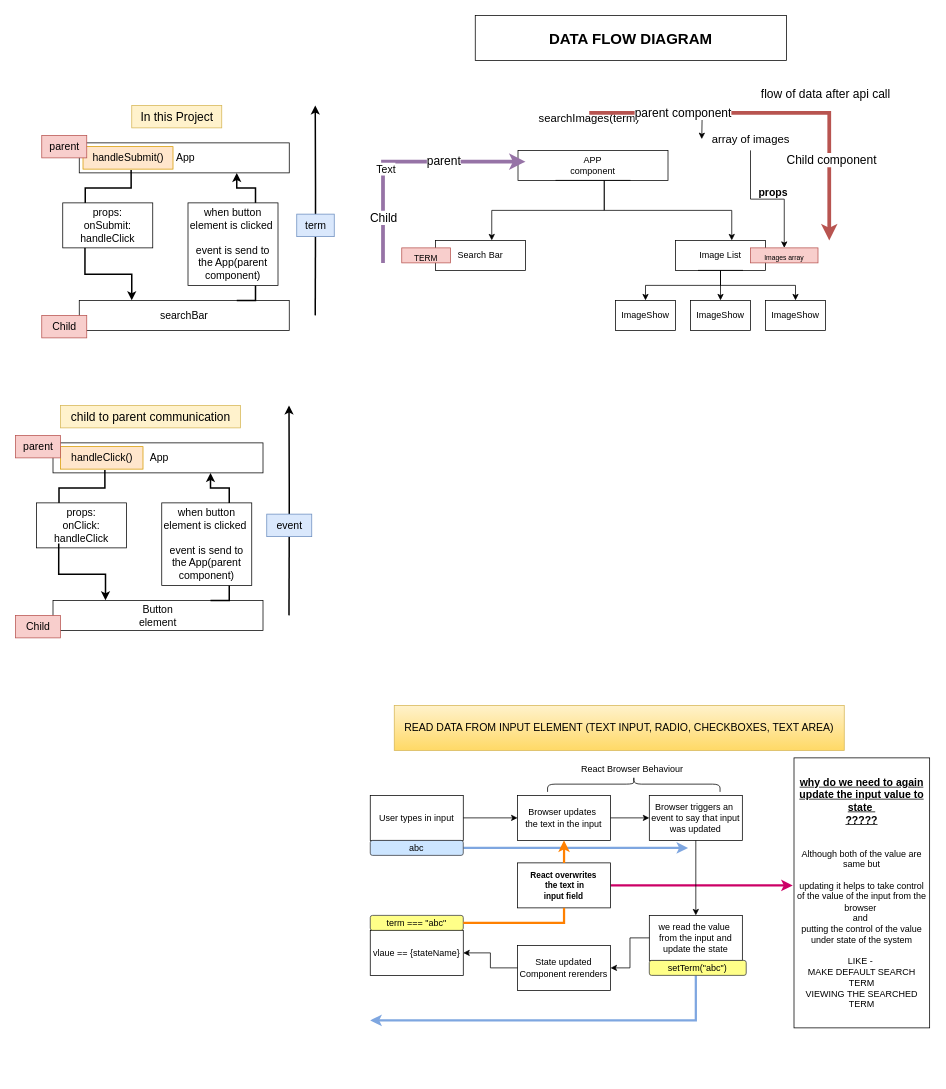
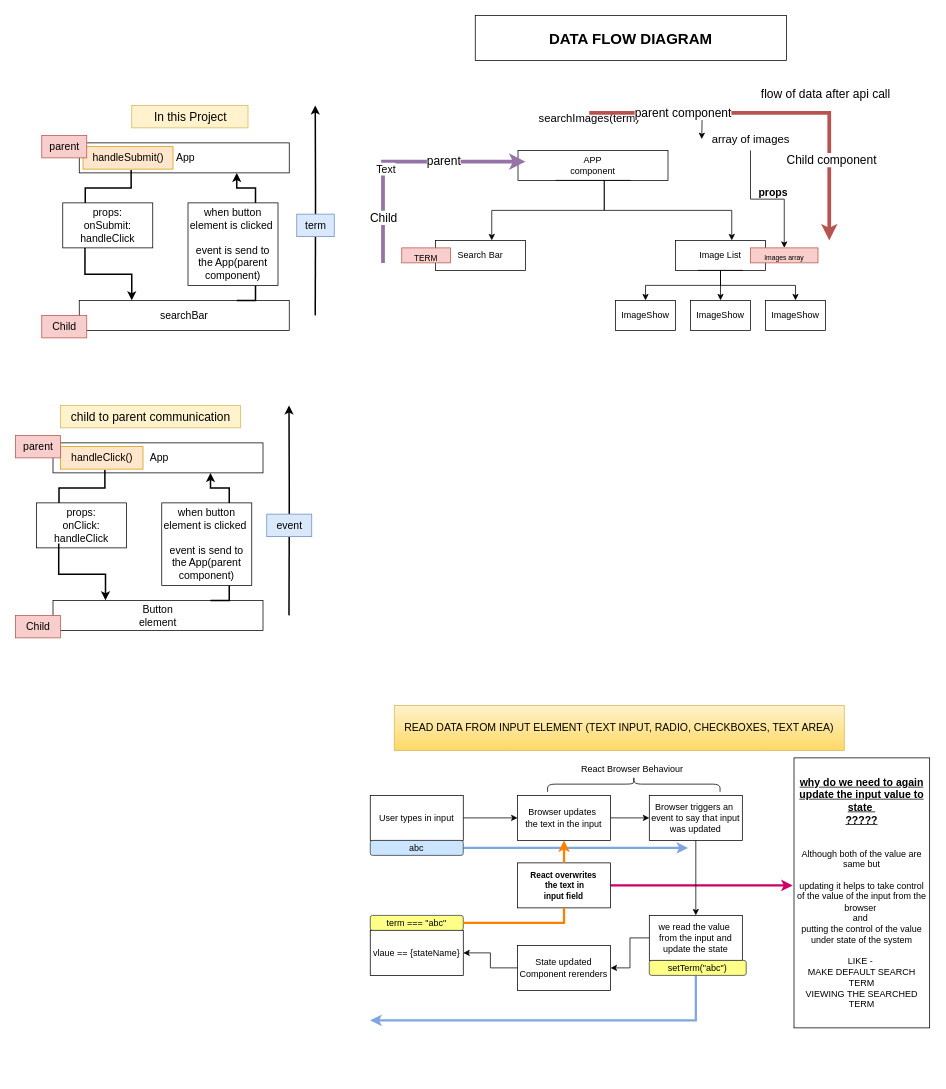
node "In this Project": size 90x23 -> 116x23
